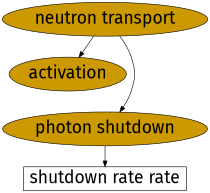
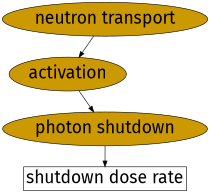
edge "neutron transport" -> "photon shutdown": now "activation" -> "photon shutdown"
node "shutdown rate rate": label "shutdown rate rate" -> "shutdown dose rate"
